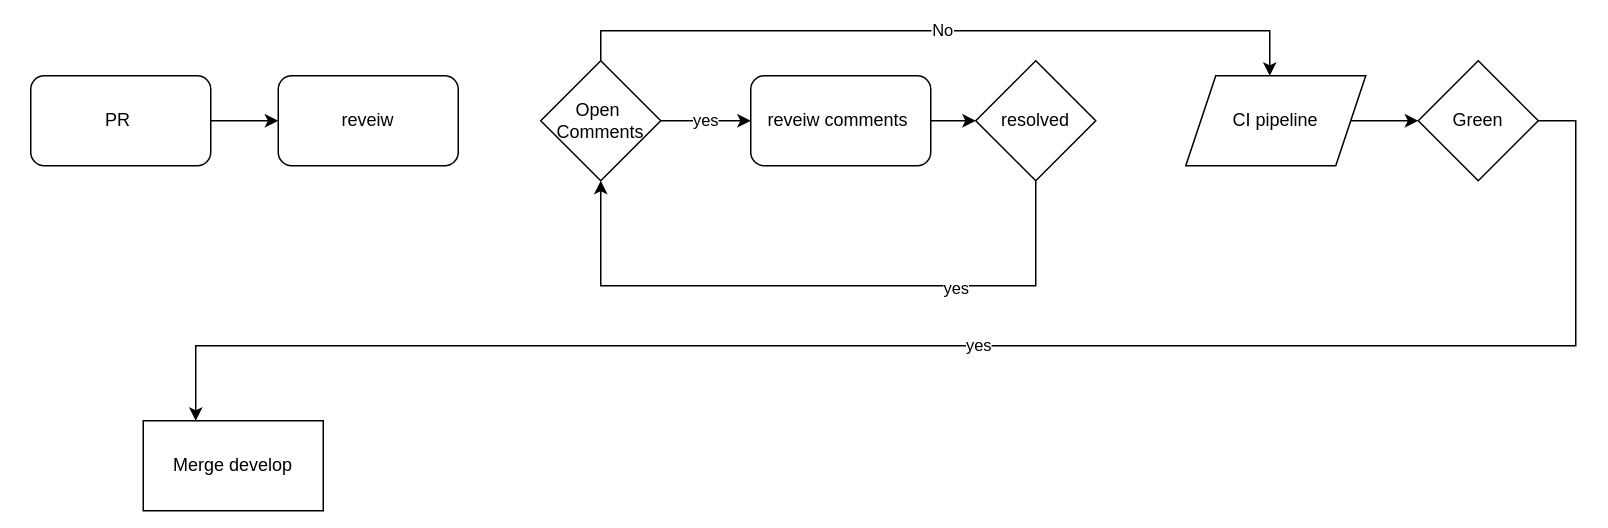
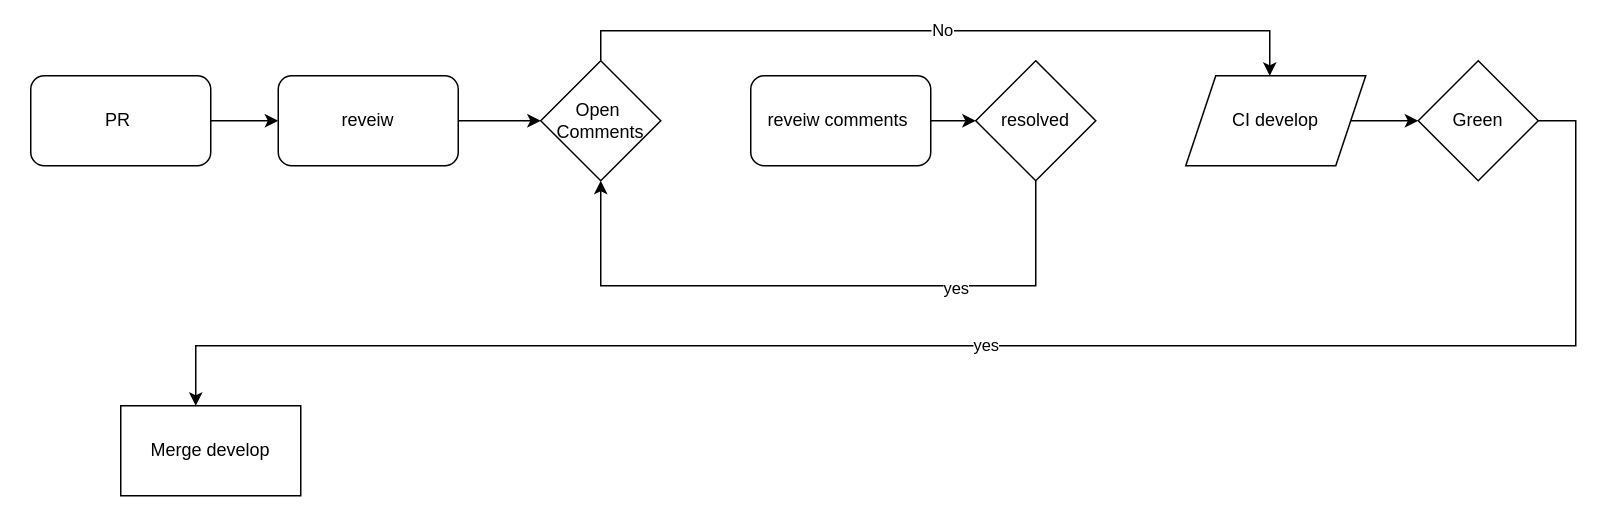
edge "reveiw" -> "Open Comments": added
edge "Open Comments" -> "reveiw comments": removed, label "yes"
node "CI pipeline": label "CI pipeline" -> "CI develop"
node "Merge develop": moved (233, 466) -> (211, 451)
